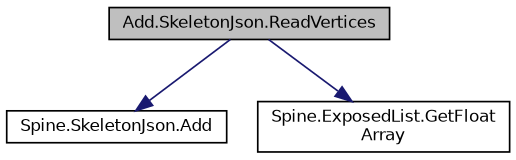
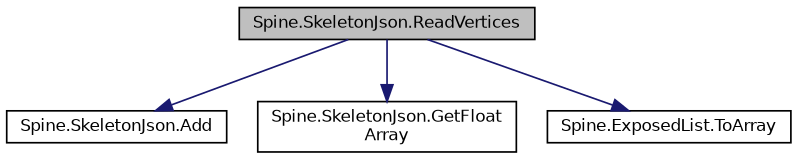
node "Add.SkeletonJson.ReadVertices": label "Add.SkeletonJson.ReadVertices" -> "Spine.SkeletonJson.ReadVertices"
node "Spine.ExposedList.GetFloat Array": label "Spine.ExposedList.GetFloat Array" -> "Spine.SkeletonJson.GetFloat Array"
node "Spine.ExposedList.ToArray": added
